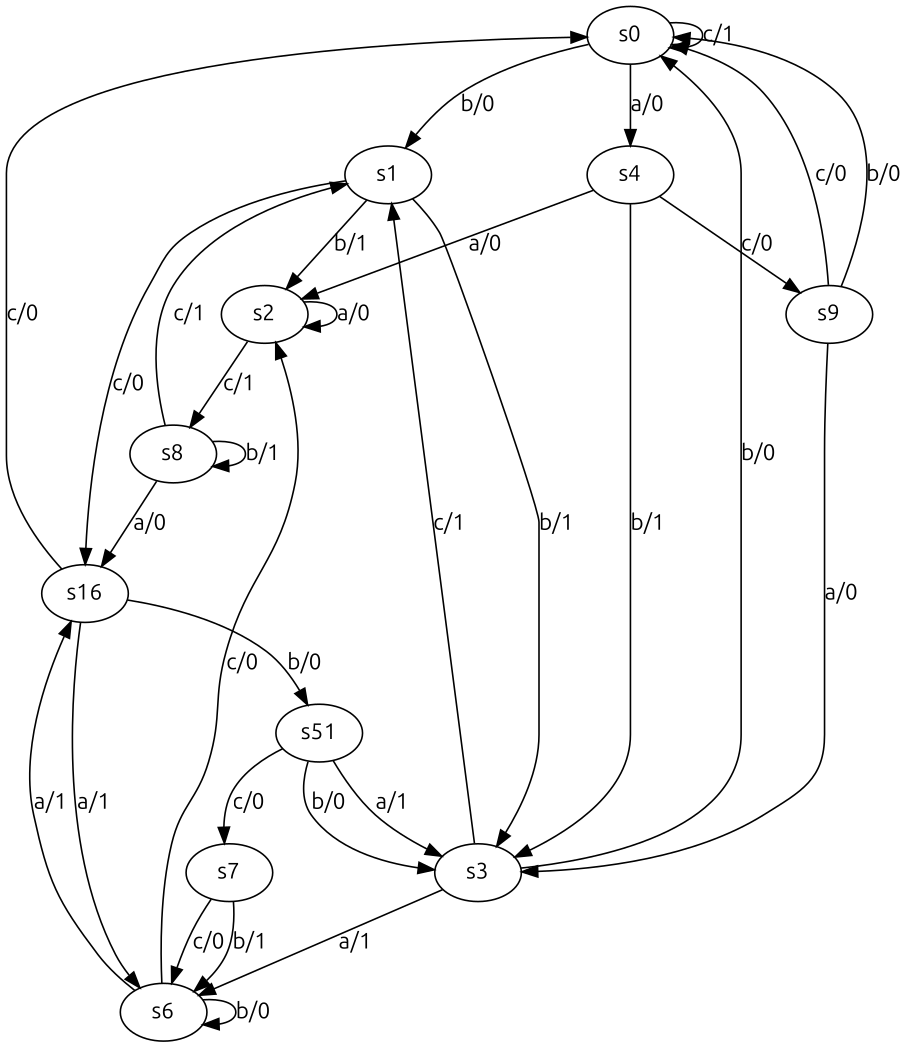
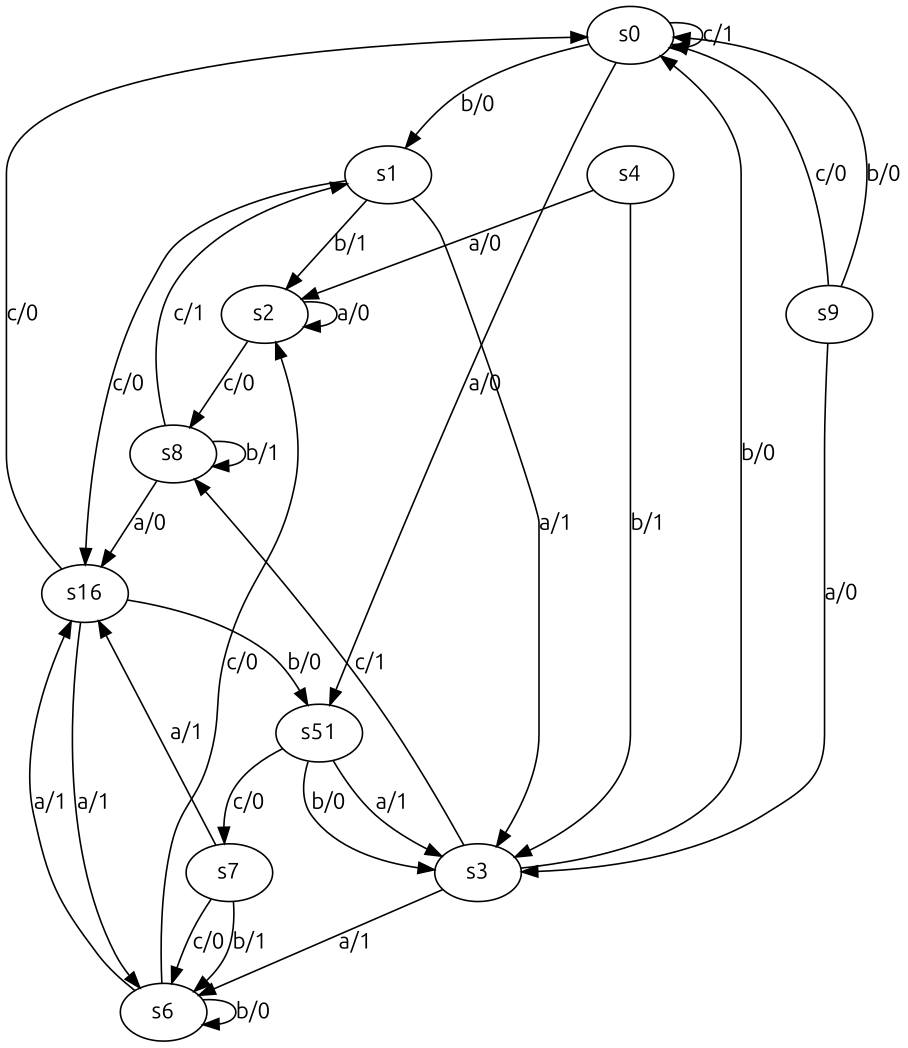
edge "s0" -> "s4": now "s0" -> "s51"
edge "s4" -> "s9": removed, label "c/0"
edge "s2" -> "s8": label "c/1" -> "c/0"
edge "s1" -> "s3": label "b/1" -> "a/1"
edge "s3" -> "s1": now "s3" -> "s8"
edge "s7" -> "s16": added, label "a/1"
